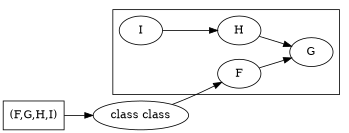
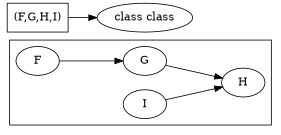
edge "H" -> "G": reversed
edge "class class" -> "F": removed
